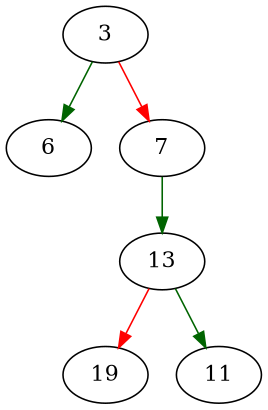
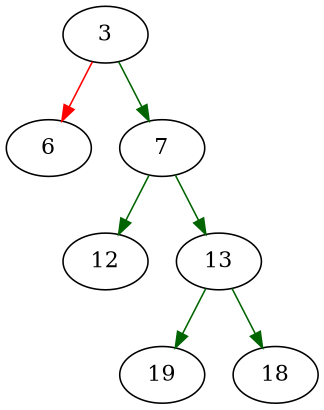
edge "3" -> "6": color darkgreen -> red
edge "3" -> "7": color red -> darkgreen
node "12": added
edge "13" -> "19": color red -> darkgreen
node "11": label "11" -> "18"
